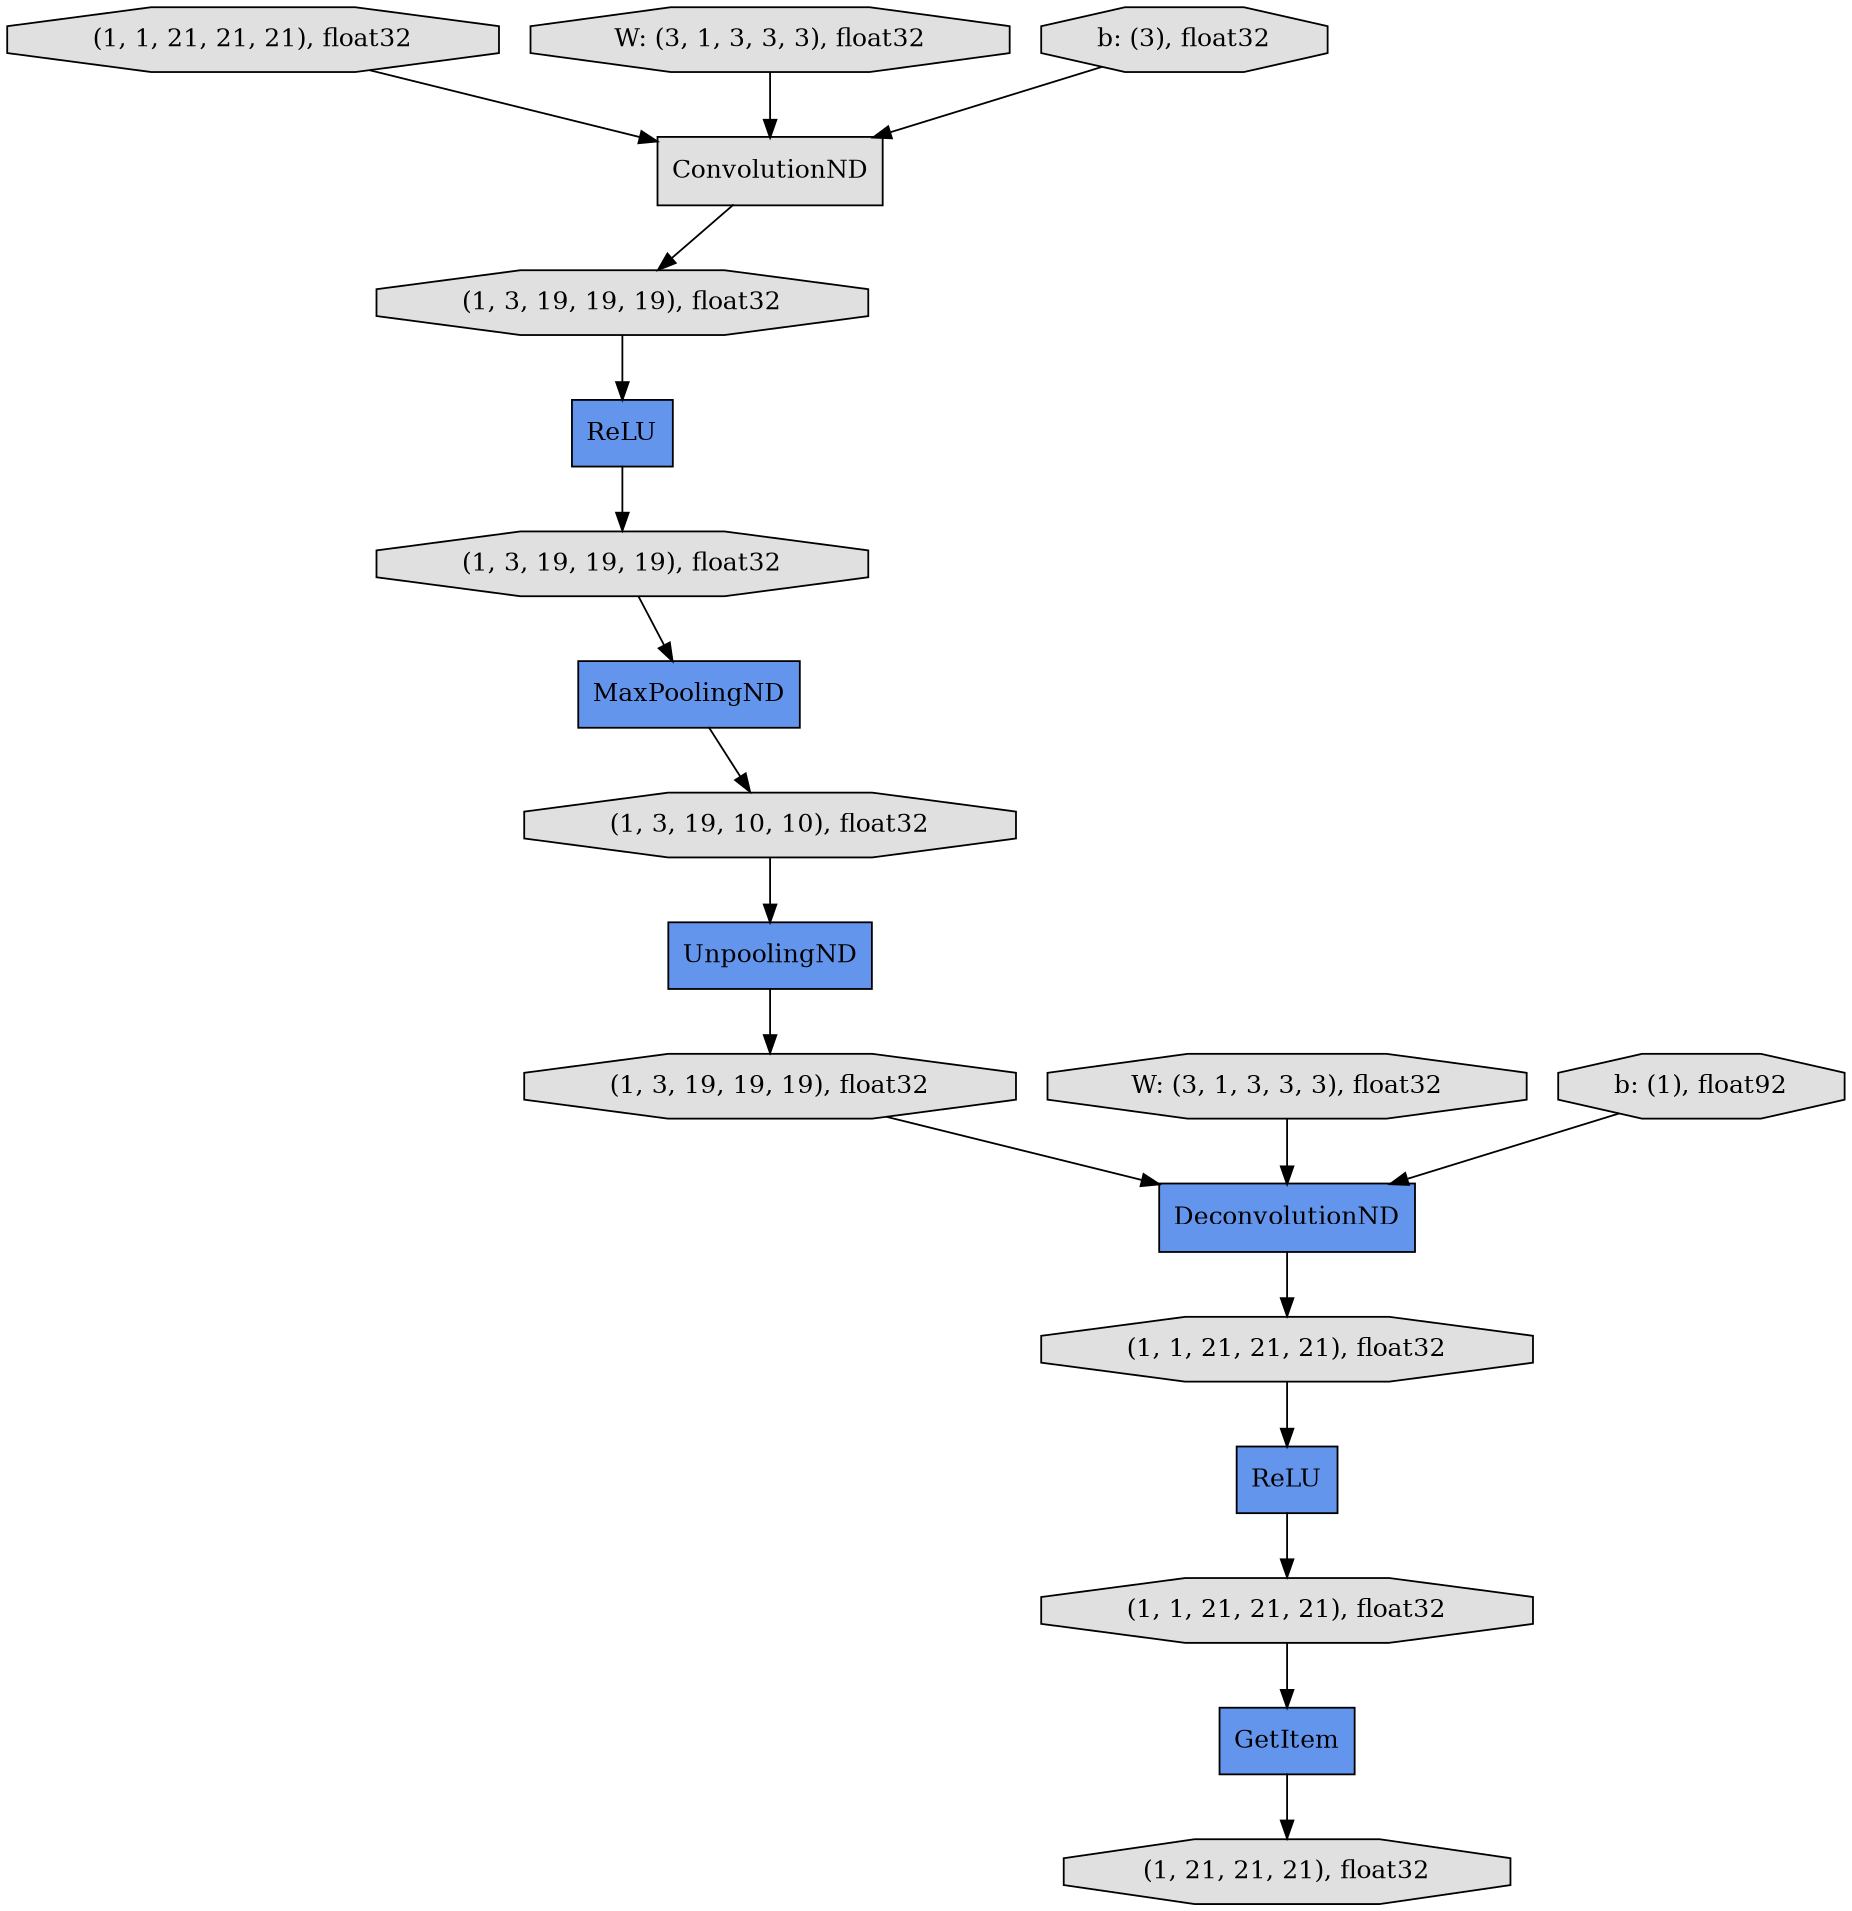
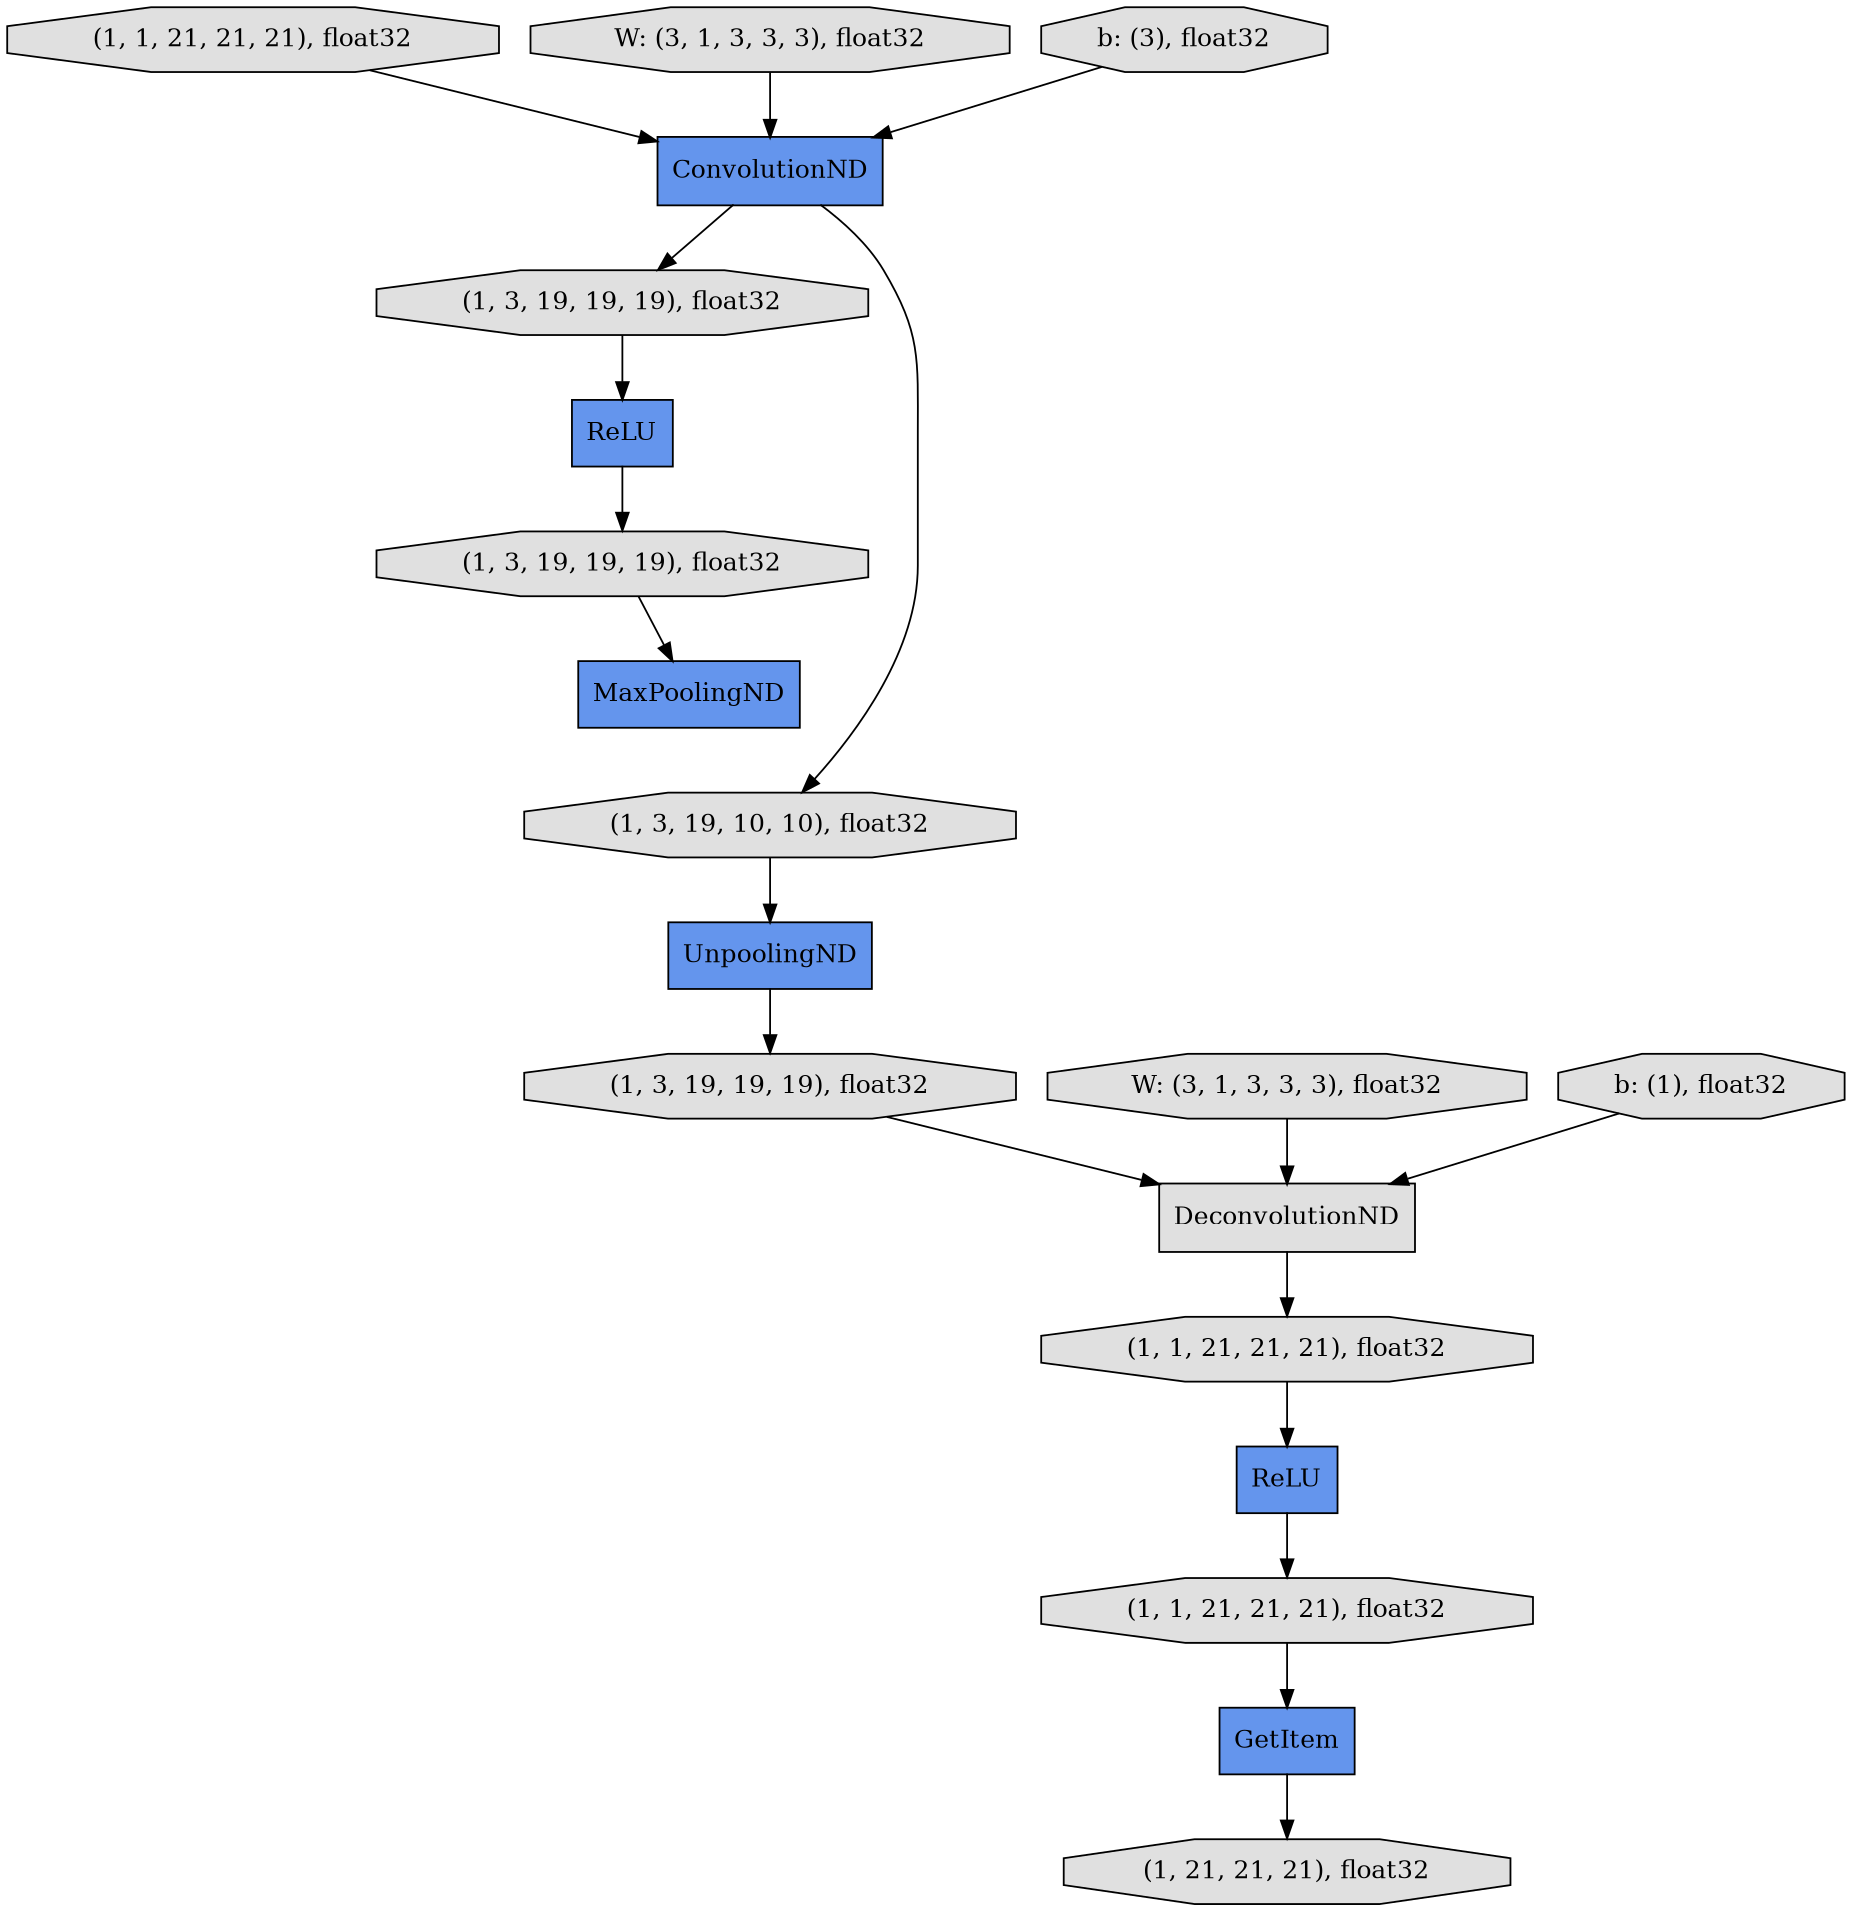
node "ConvolutionND": fillcolor #e0e0e0 -> #6495ed
edge "MaxPoolingND" -> "(1, 3, 19, 10, 10), float32": now "ConvolutionND" -> "(1, 3, 19, 10, 10), float32"
node "b: (1), float92": label "b: (1), float92" -> "b: (1), float32"
node "DeconvolutionND": fillcolor #6495ed -> #e0e0e0
